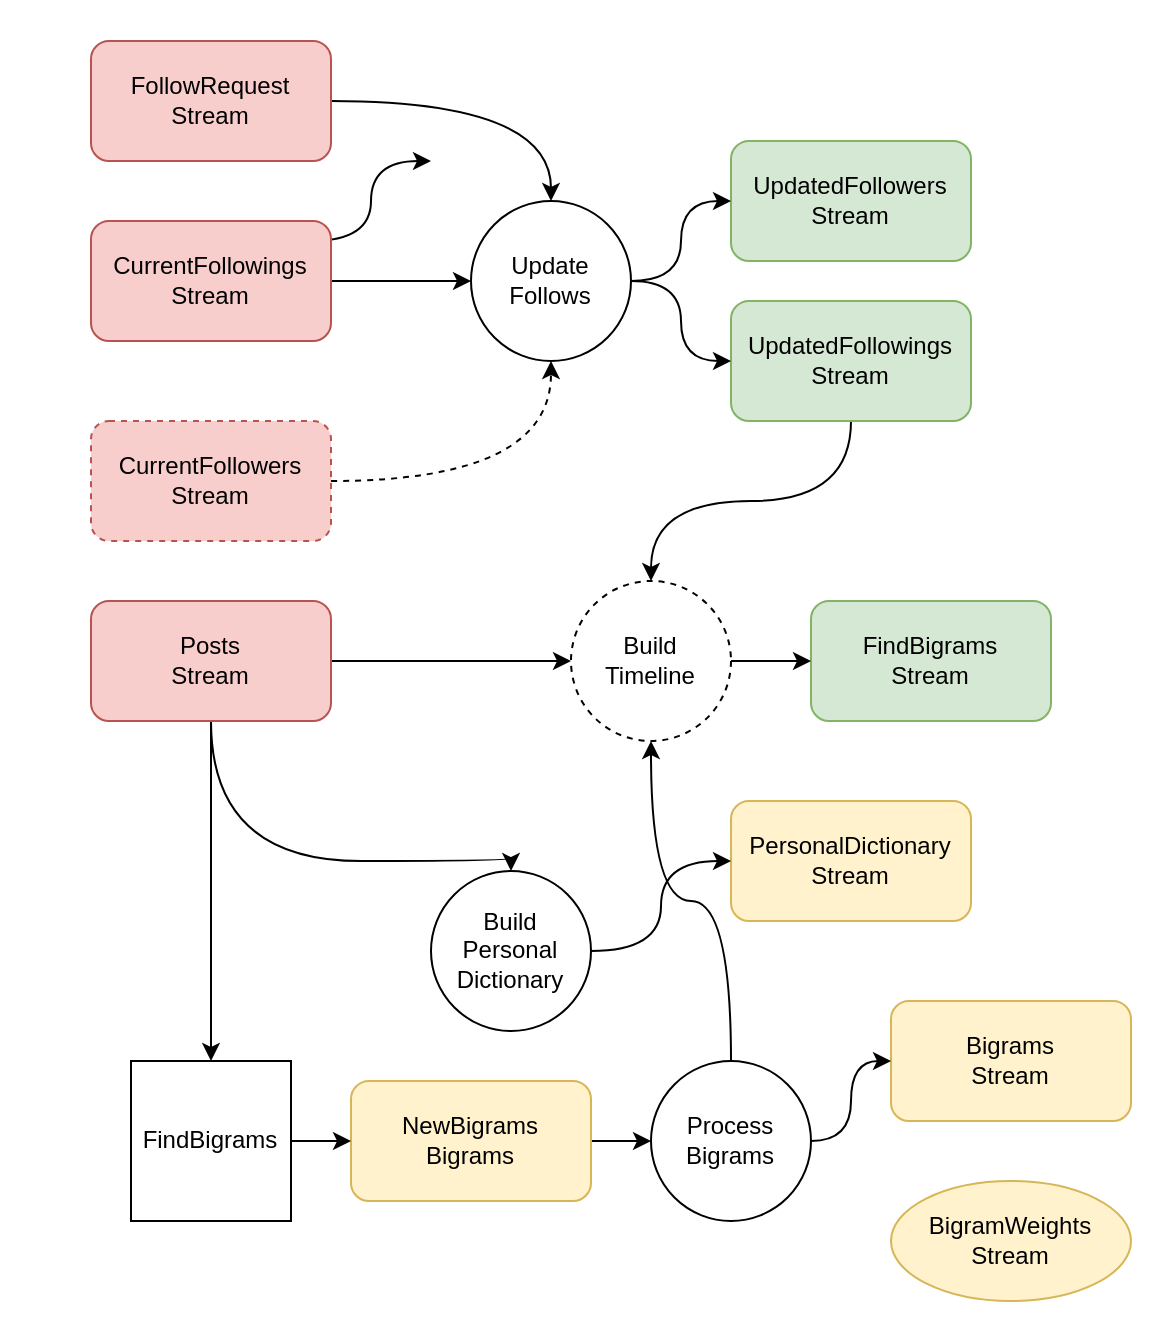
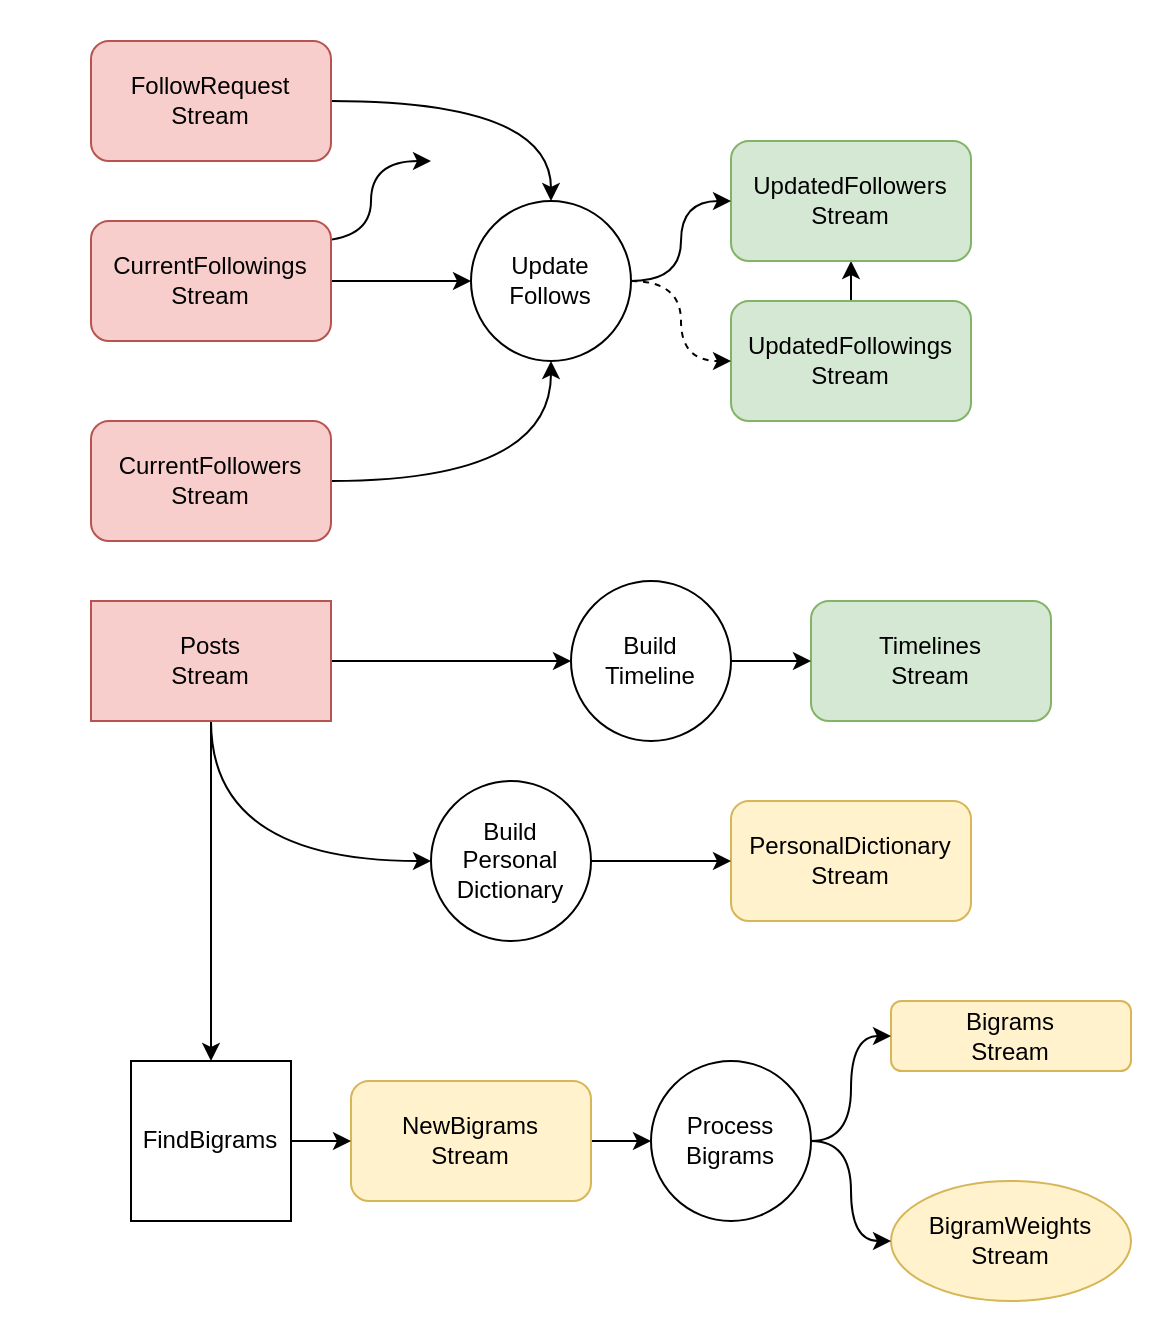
edge "Update Follows" -> "UpdatedFollowings Stream": style solid -> dashed
edge "CurrentFollowers Stream" -> "Update Follows": style dashed -> solid
node "CurrentFollowers Stream": style dashed -> solid
edge "UpdatedFollowings Stream" -> "Build Timeline": now "UpdatedFollowings Stream" -> "UpdatedFollowers Stream"
node "Posts Stream": shape rounded rectangle -> rectangle
node "Build Timeline": style dashed -> solid
node "FindBigrams Stream": label "FindBigrams Stream" -> "Timelines Stream"
edge "Process Bigrams" -> "Build Timeline": now "Process Bigrams" -> "BigramWeights Stream"
node "Build Personal Dictionary": moved (511, 951) -> (511, 861)
node "Bigrams Stream": size 240x120 -> 240x70
node "NewBigrams Bigrams": label "NewBigrams Bigrams" -> "NewBigrams Stream"
